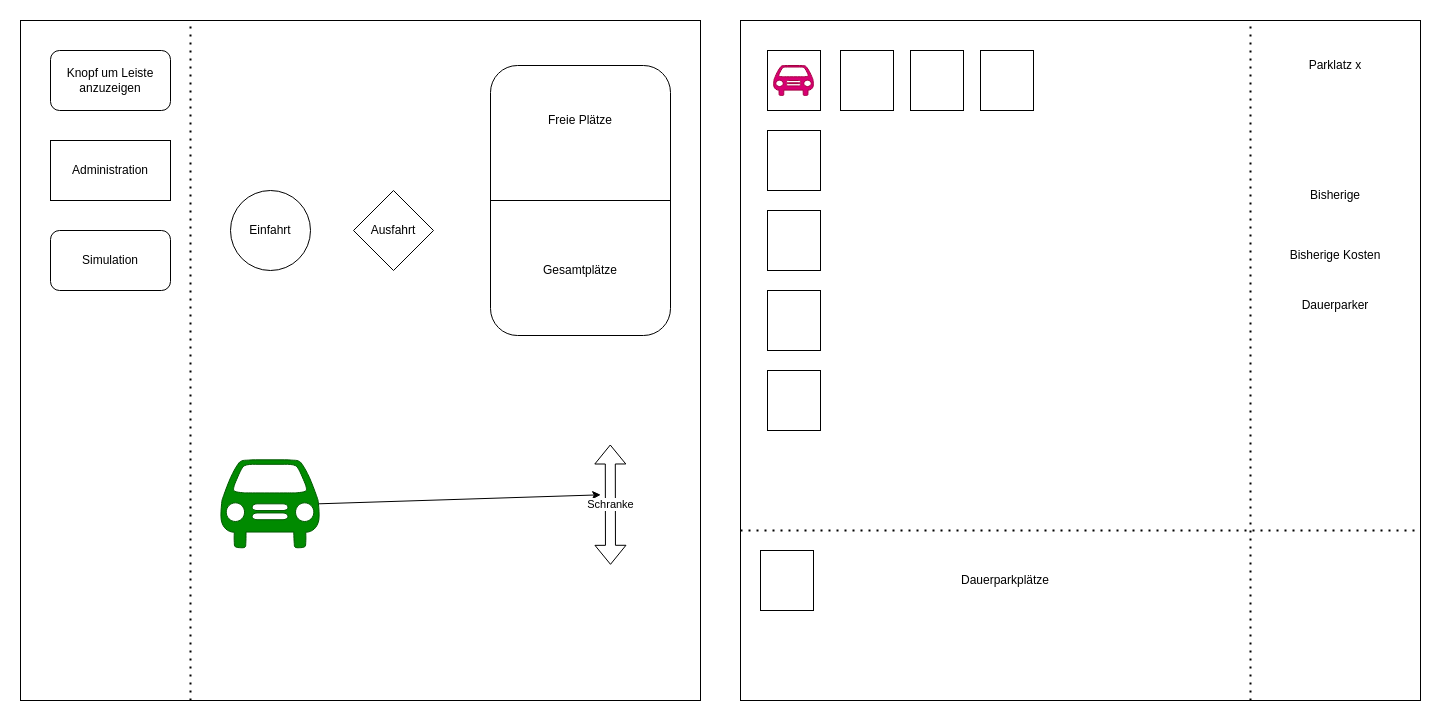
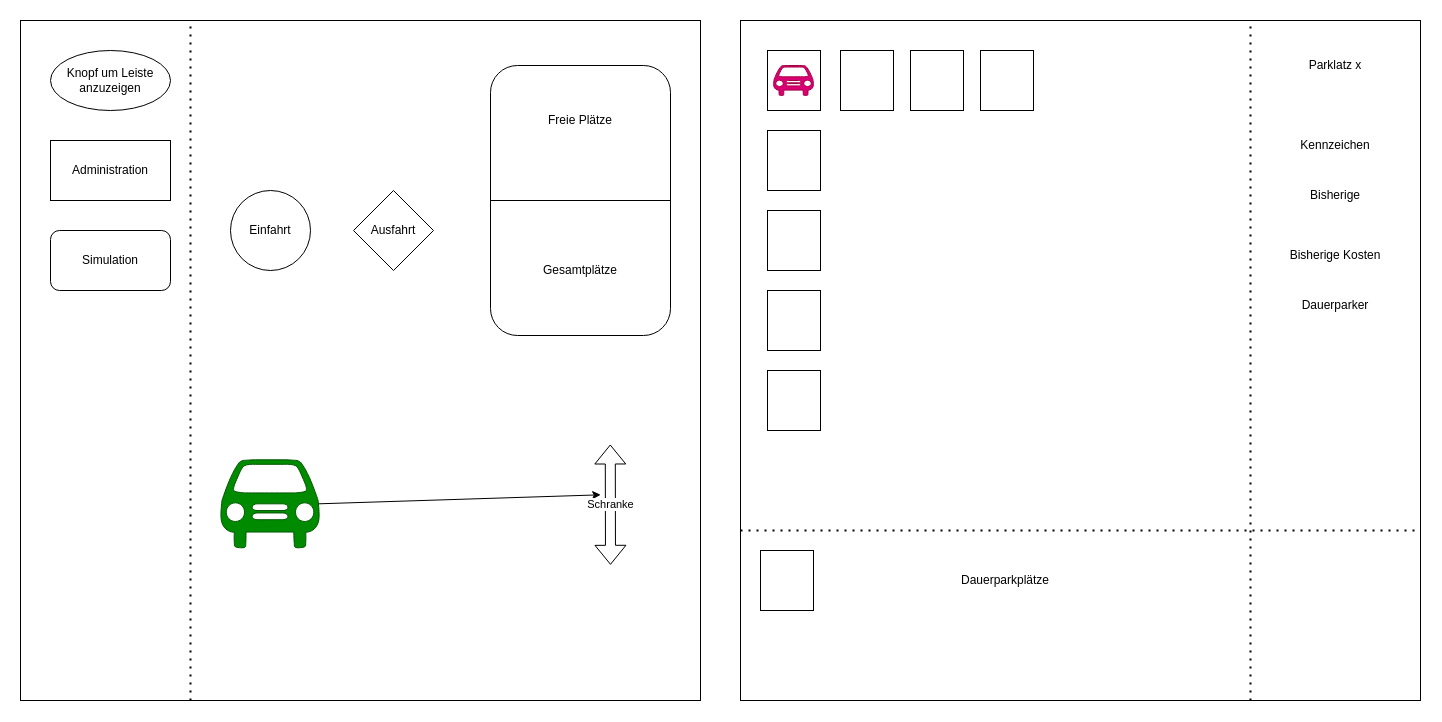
node "Knopf um Leiste anzuzeigen": shape rounded rectangle -> ellipse
node "Kennzeichen": added
